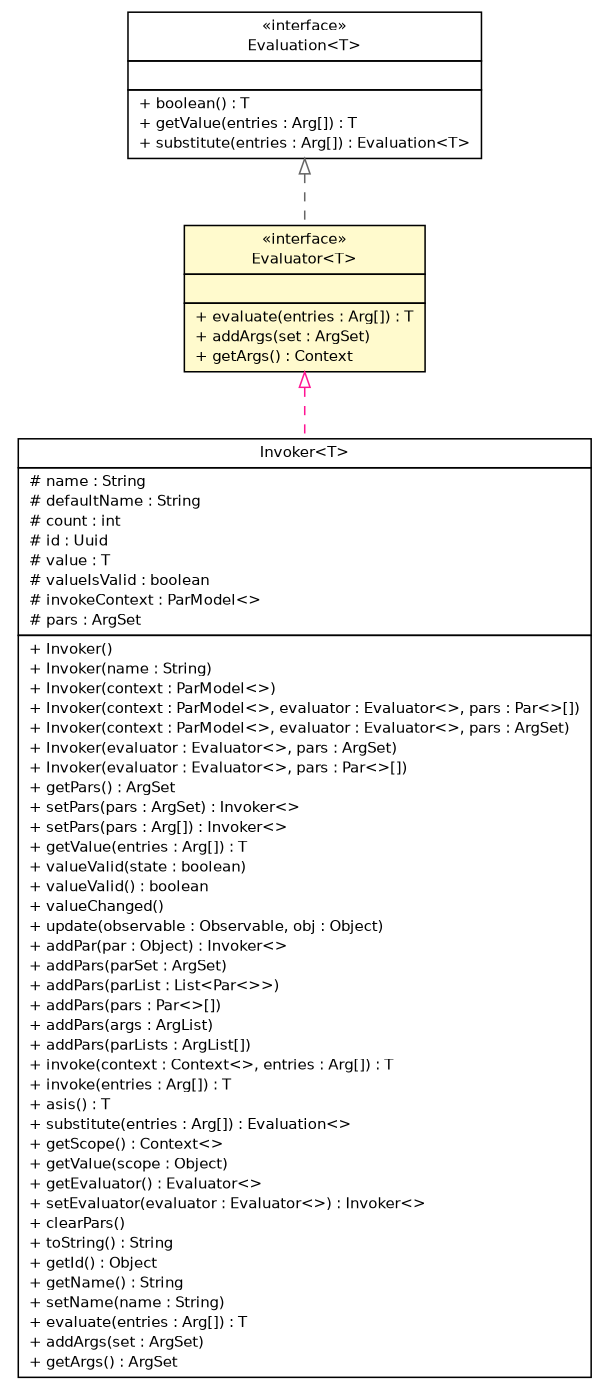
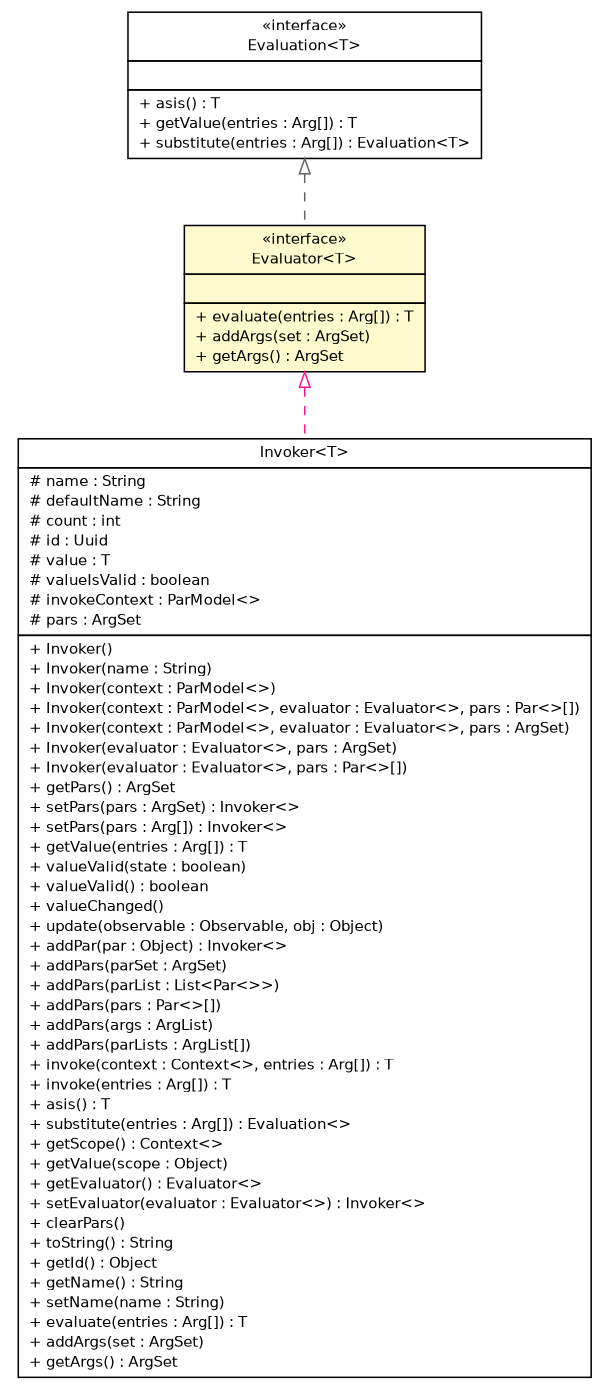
node "Evaluation<T>": text "+ boolean() : T" -> "+ asis() : T"
node "Evaluator<T>": text "+ getArgs() : Context" -> "+ getArgs() : ArgSet"
